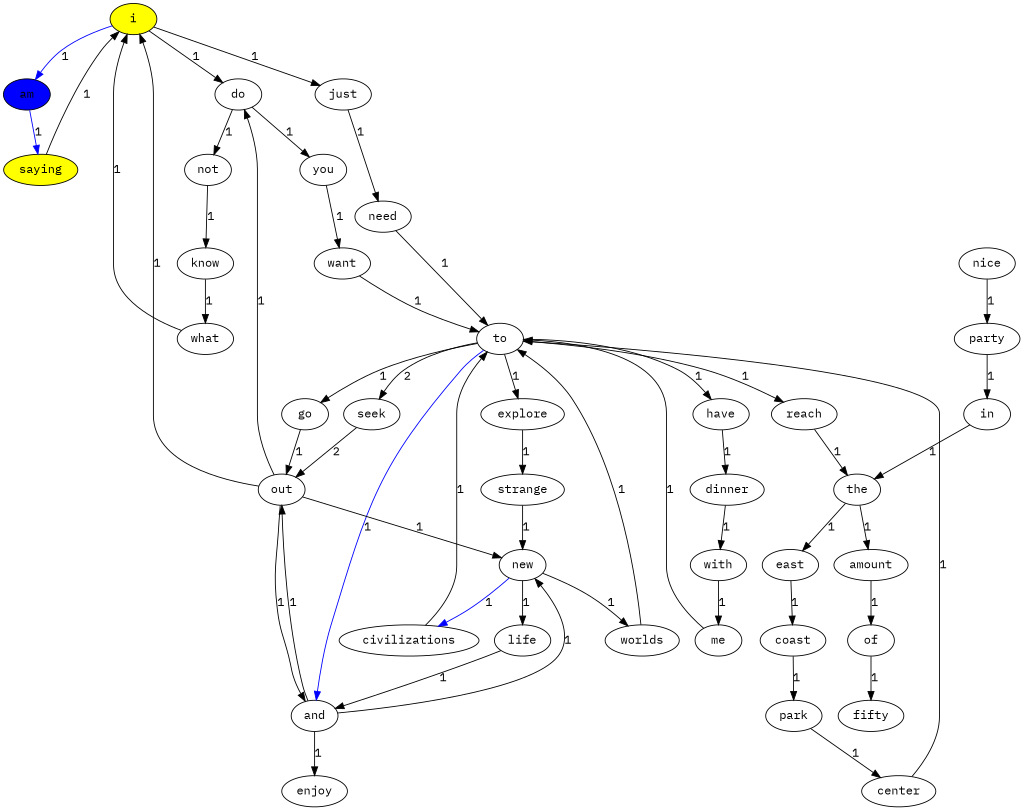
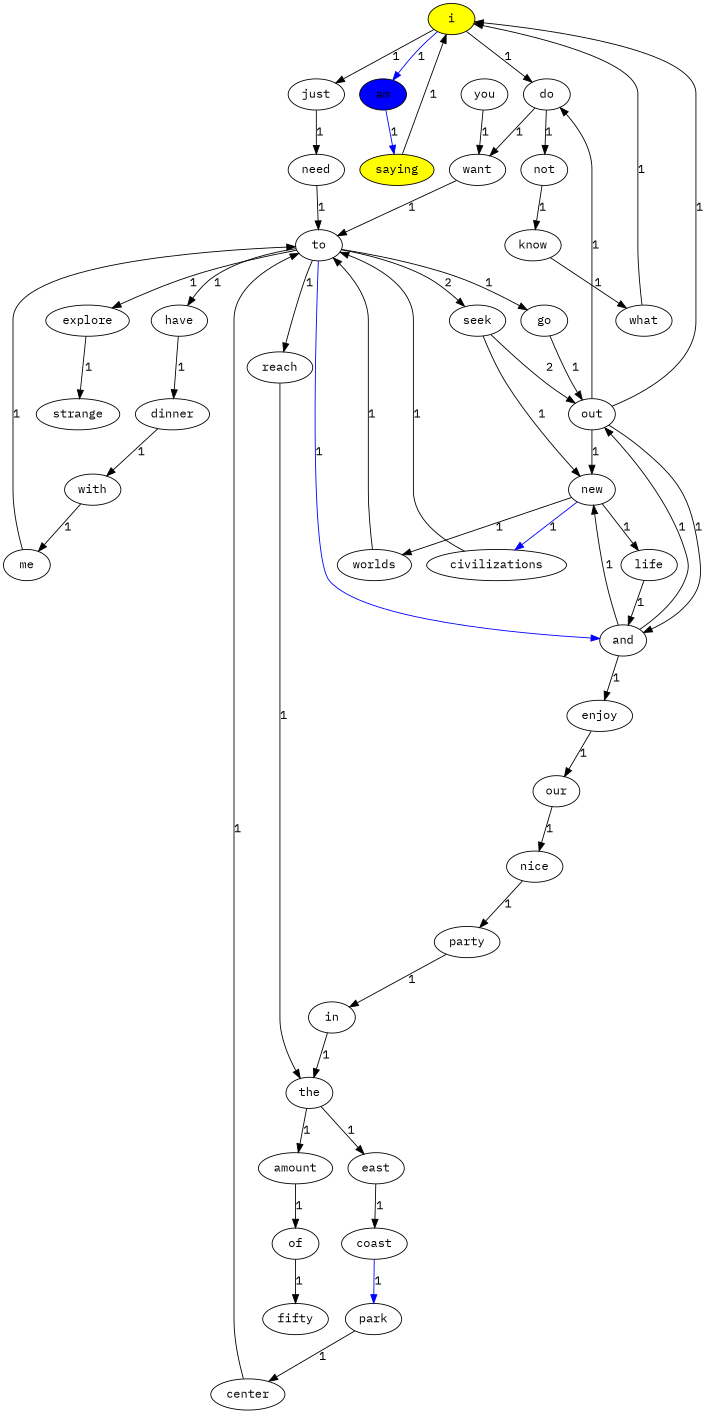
edge "do" -> "you": now "do" -> "want"
edge "strange" -> "new": now "seek" -> "new"
edge "coast" -> "park": color black -> blue
node "our": added
